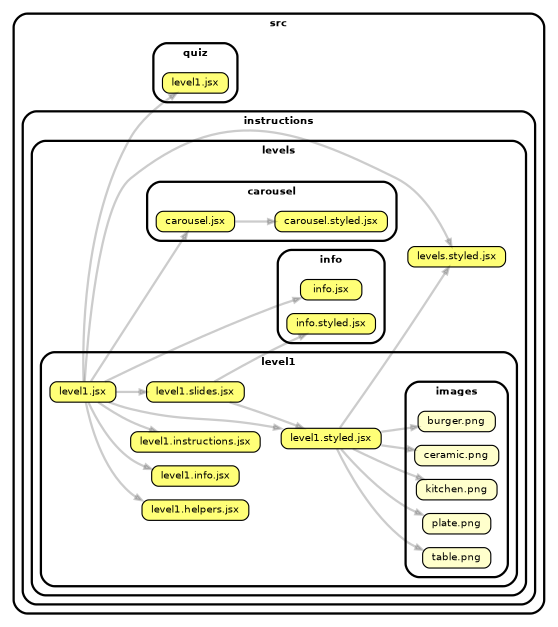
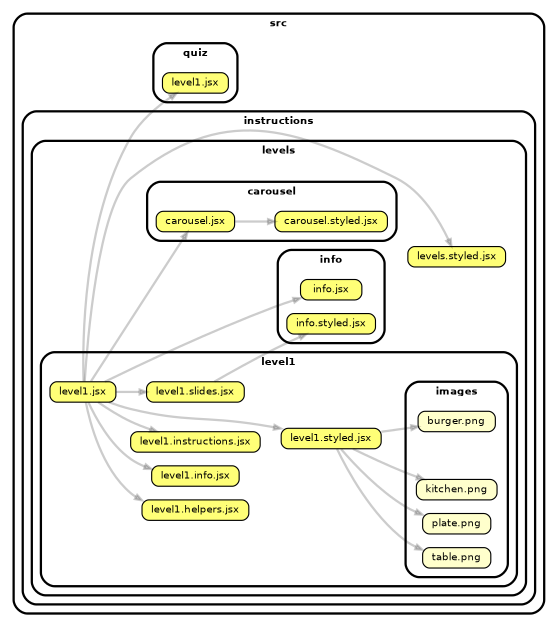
edge "level1.styled.jsx" -> "levels.styled.jsx": removed
edge "level1.slides.jsx" -> "level1.styled.jsx": removed
node "ceramic.png": removed
